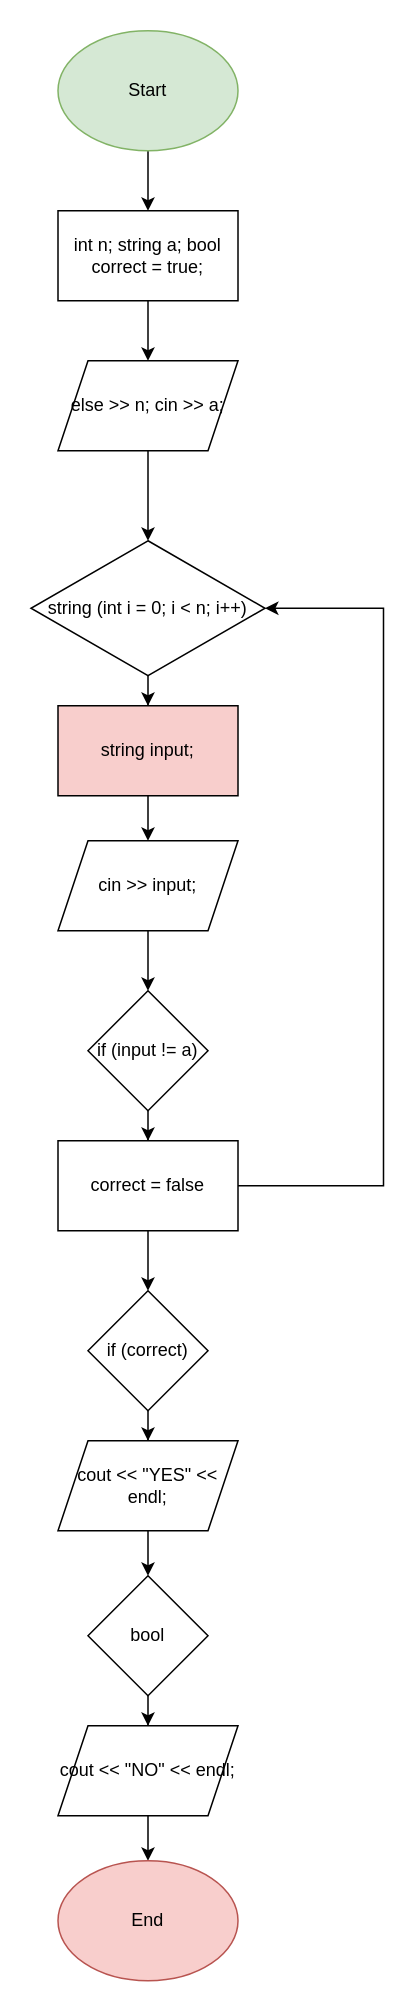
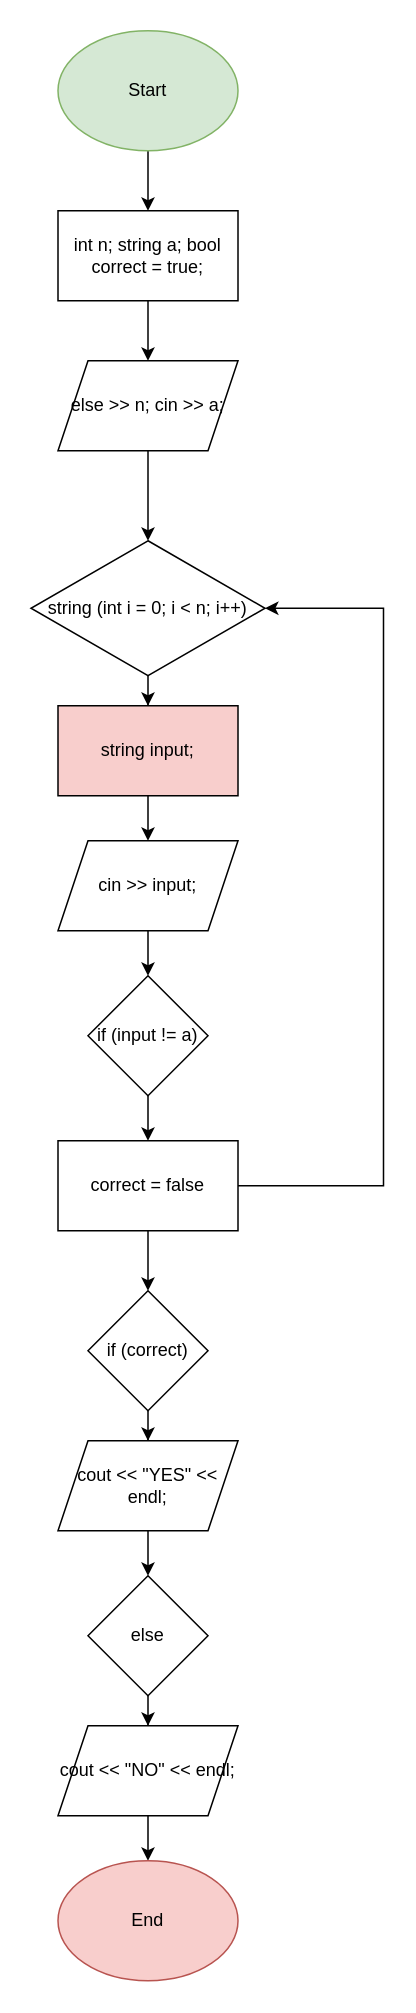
node "if (input != a)": moved (148, 1051) -> (148, 1036)
node "bool": label "bool" -> "else"
